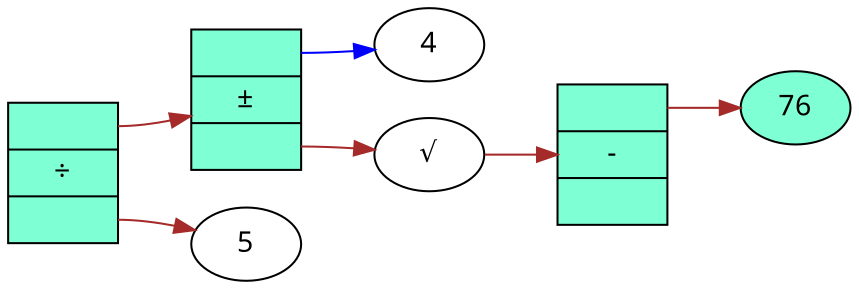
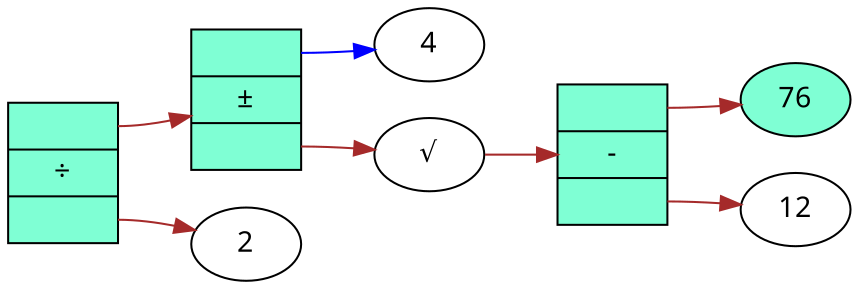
node "12": added
node "5": label "5" -> "2"
